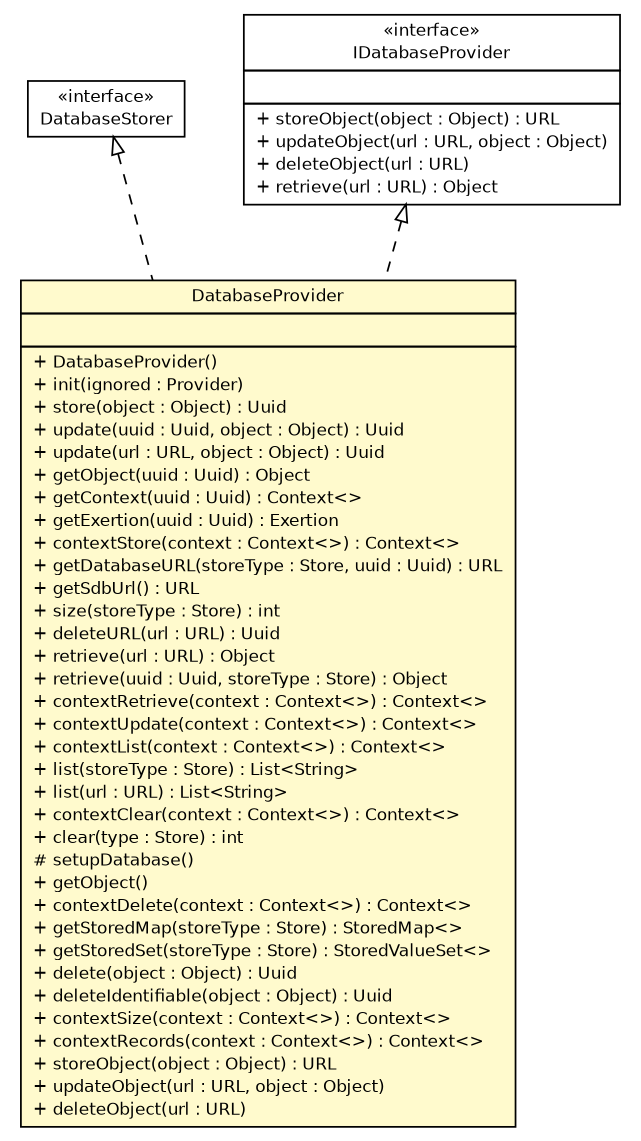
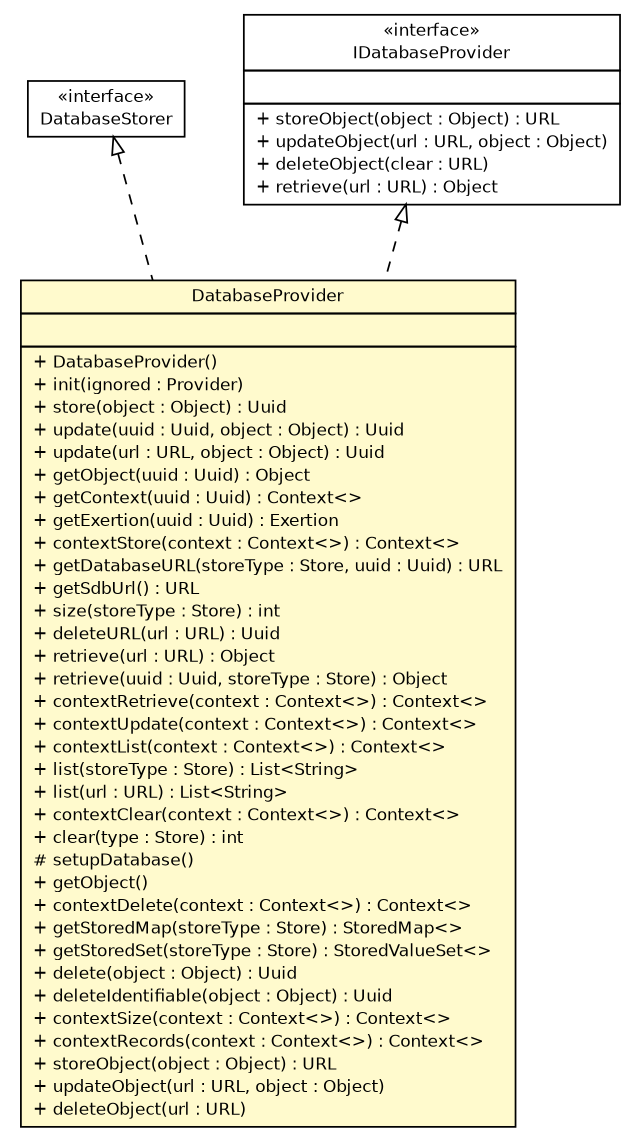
node "IDatabaseProvider": text "+ deleteObject(url : URL)" -> "+ deleteObject(clear : URL)"
